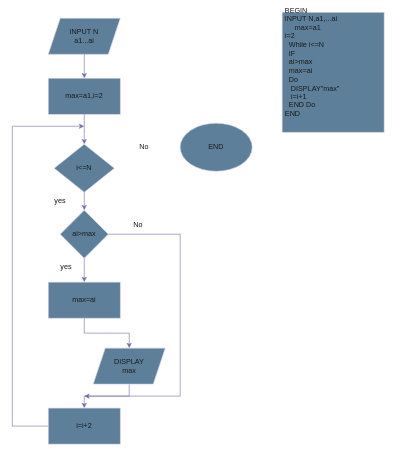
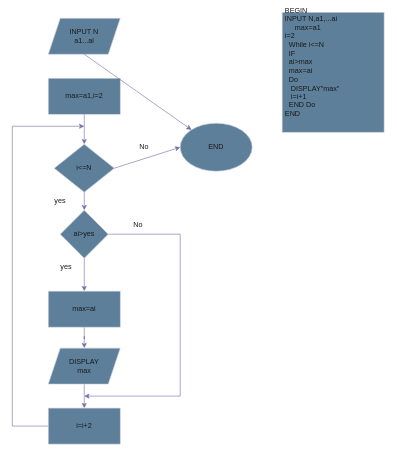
edge "INPUT N a1...ai" -> "max=a1,i=2": now "INPUT N a1...ai" -> "END"
edge "i<=N" -> "END": added
node "ai>max": label "ai>max" -> "ai>yes"
node "max=ai": moved (84, 300) -> (84, 309)
node "DISPLAY max": moved (129, 366) -> (84, 366)
